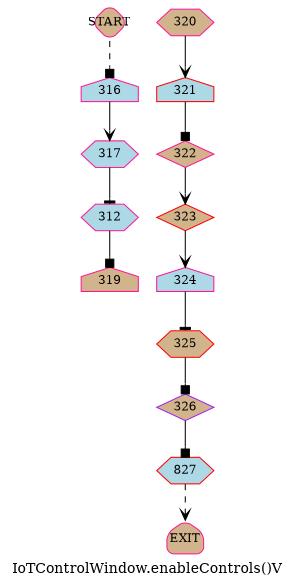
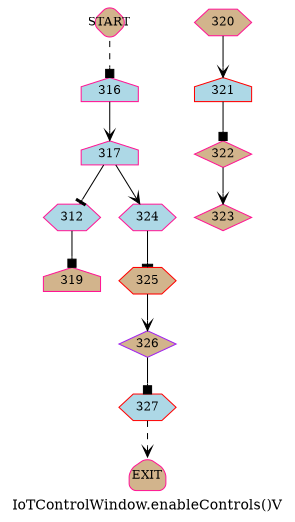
node "317": shape hexagon -> house
node "323": color red -> deeppink
edge "323" -> "324": now "317" -> "324"
node "324": shape house -> hexagon
edge "325" -> "326": arrowhead box -> vee
node "827": label "827" -> "327"
